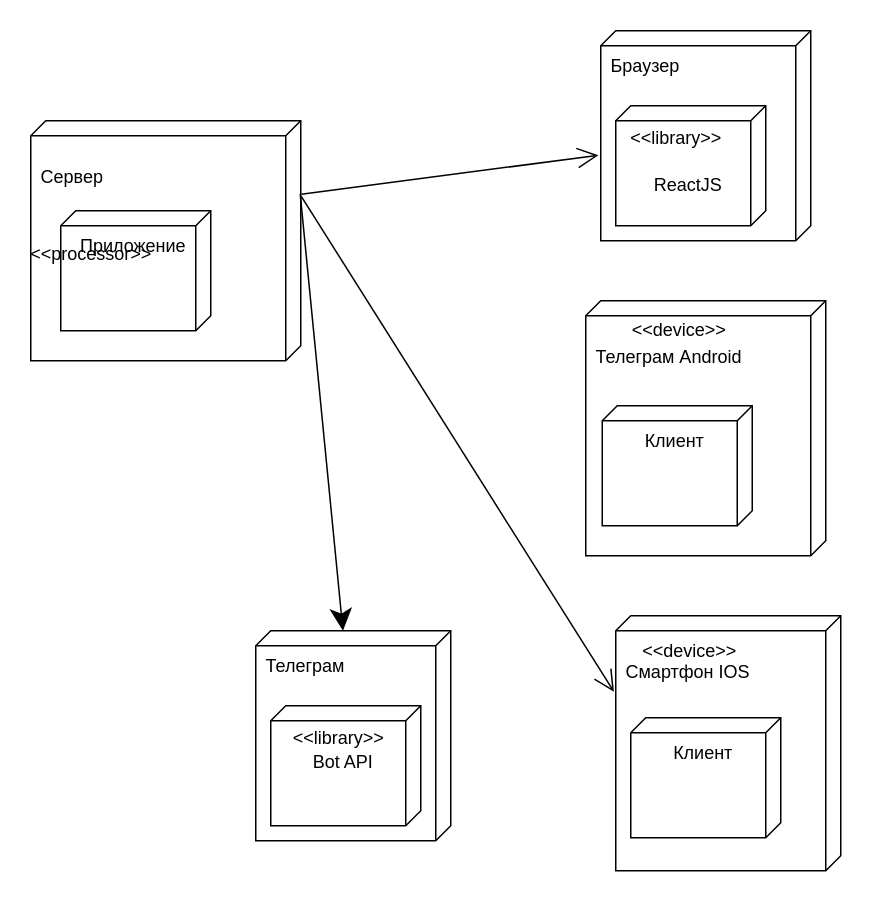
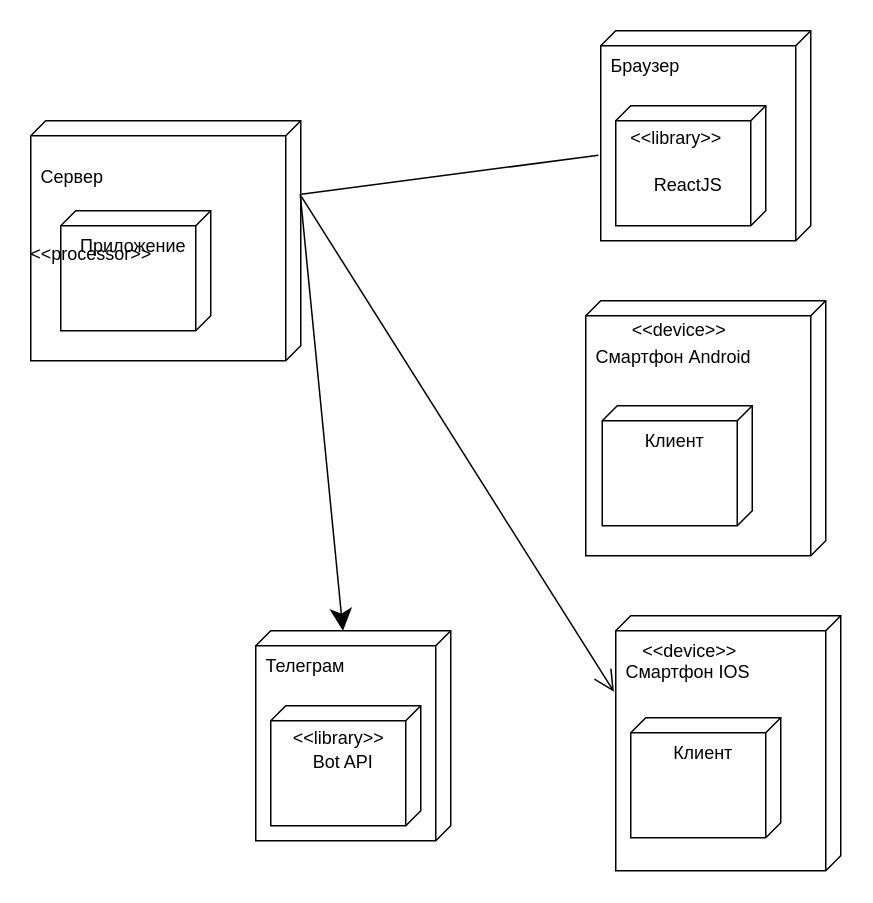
edge "Сервер" -> "Браузер": arrowhead open -> none
node "Телеграм Android": label "Телеграм Android" -> "Смартфон Android"
